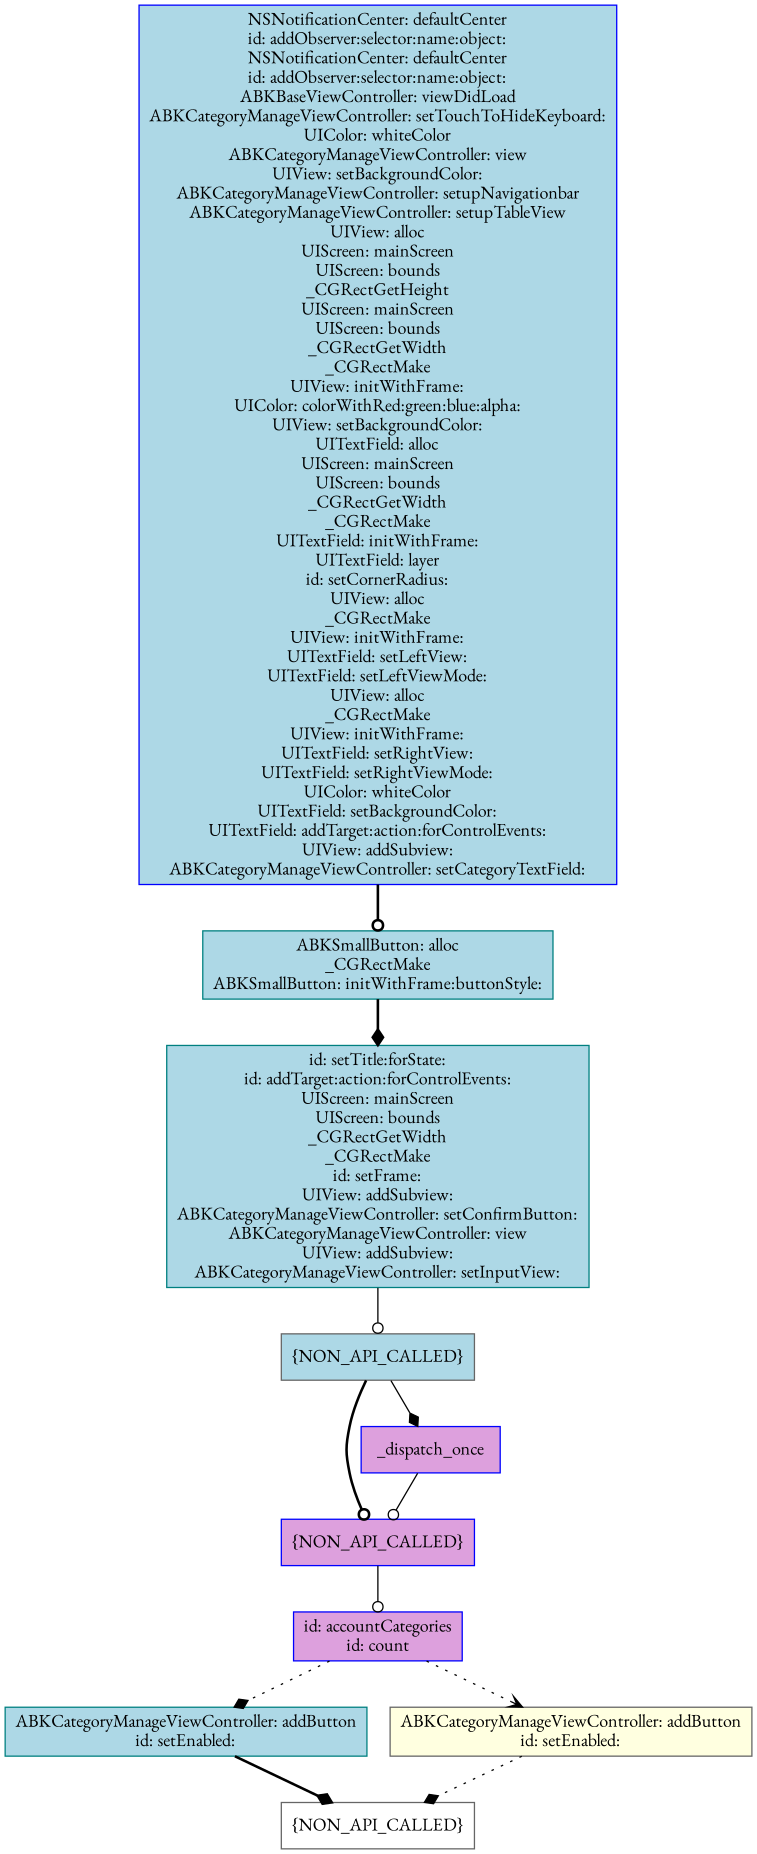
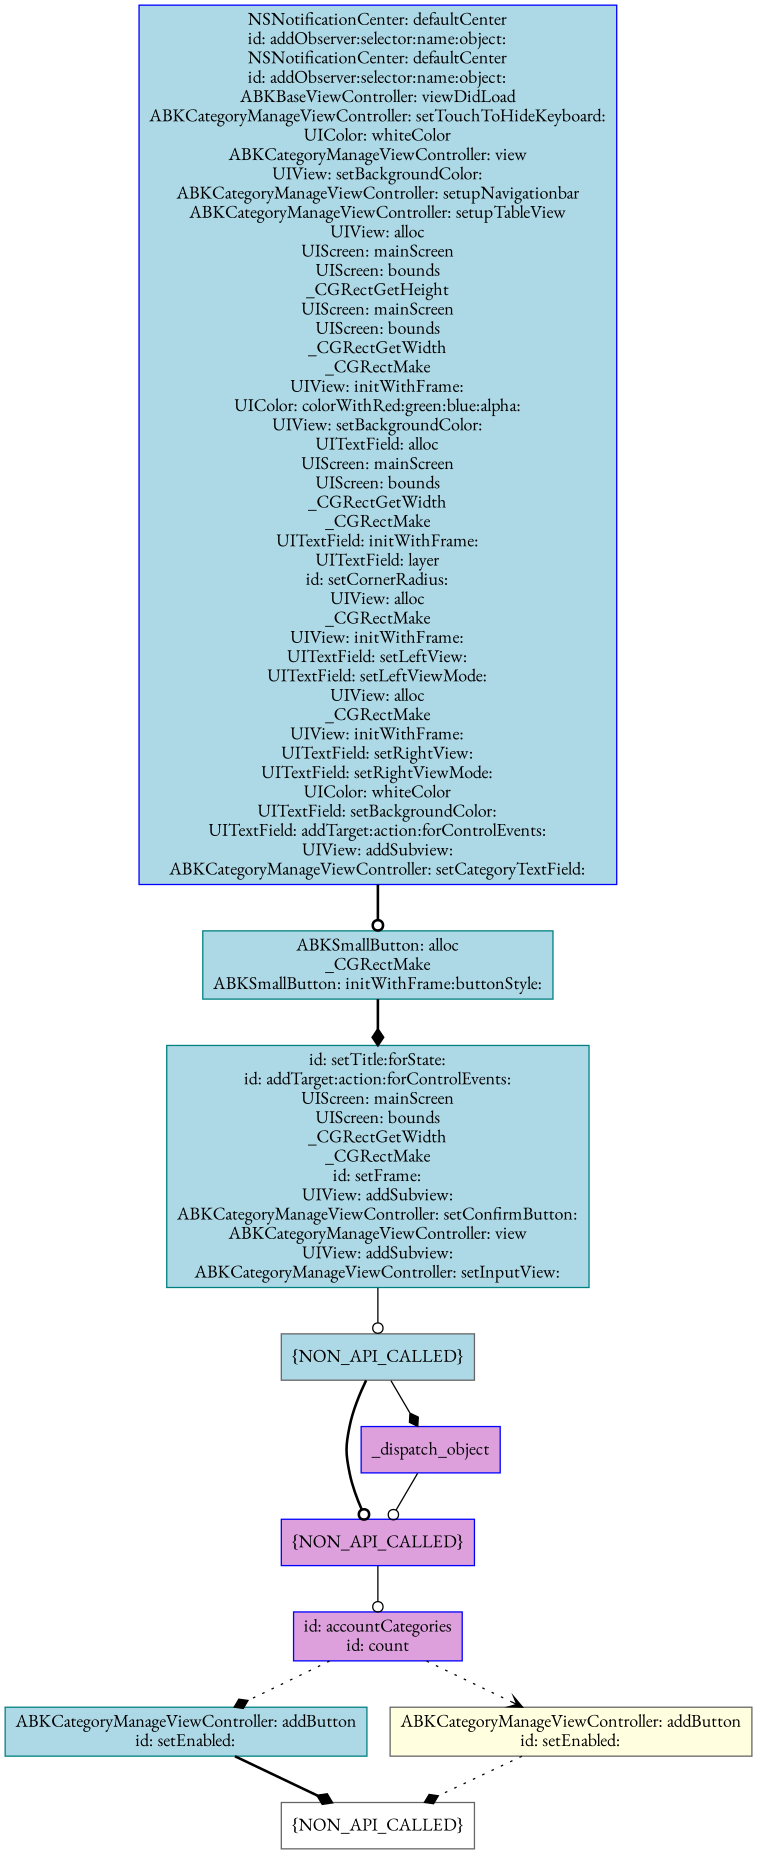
node "_dispatch_once": label "_dispatch_once" -> "_dispatch_object"
